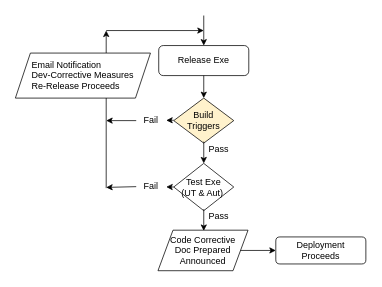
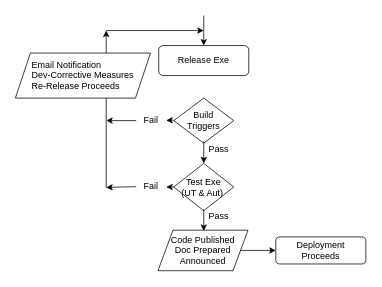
edge "Release Exe" -> "Build Triggers": removed
node "Build Triggers": fillcolor #fff2cc -> #ffffff
node "Code Corrective Doc Prepared Announced": label "Code Corrective Doc Prepared Announced" -> "Code Published Doc Prepared Announced"
